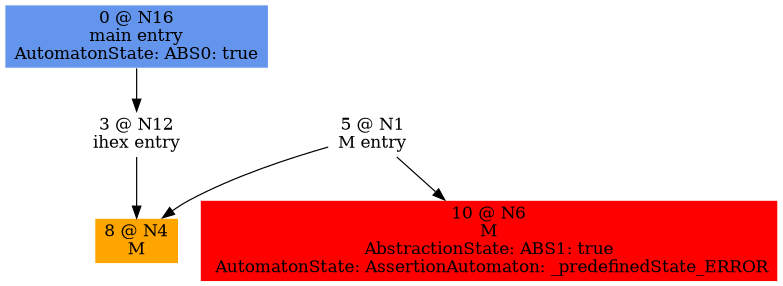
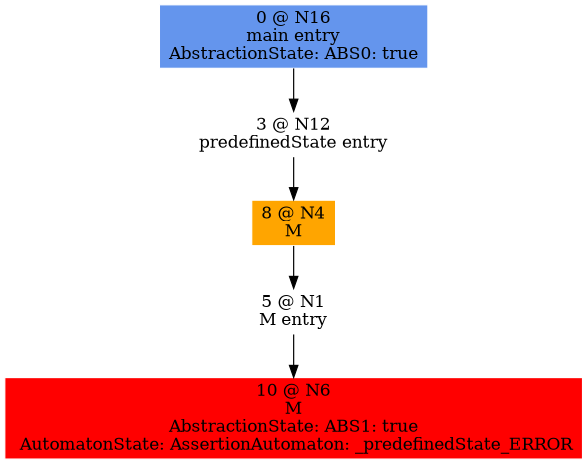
node "0 @ N16 main entry AutomatonState: ABS0: true": label "0 @ N16 main entry AutomatonState: ABS0: true" -> "0 @ N16 main entry AbstractionState: ABS0: true"
node "3 @ N12 ihex entry": label "3 @ N12 ihex entry" -> "3 @ N12 predefinedState entry"
edge "5 @ N1 M entry" -> "8 @ N4 M": reversed
